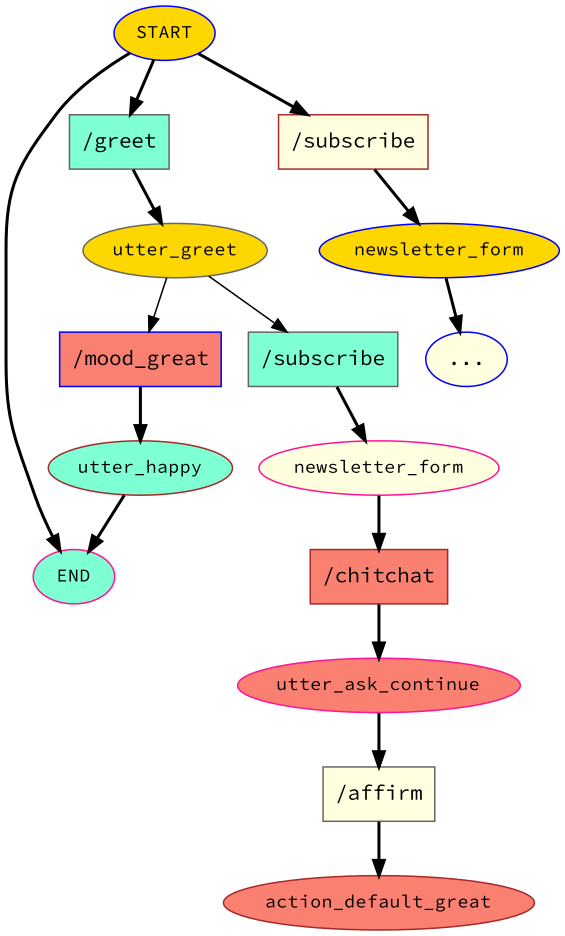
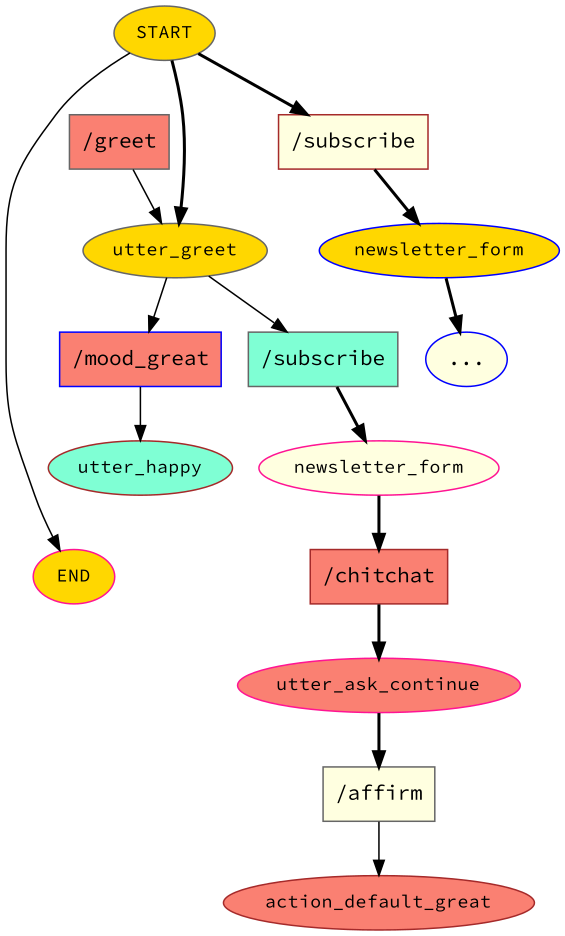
node "START": color blue -> gray40
edge "START" -> "/greet": now "START" -> "utter_greet"
node "/greet": fillcolor aquamarine -> salmon
edge "/greet" -> "utter_greet": style bold -> solid
edge "START" -> "END": style bold -> solid
edge "/mood_great" -> "utter_happy": style bold -> solid
edge "utter_happy" -> "END": removed
node "END": fillcolor aquamarine -> gold
edge "/affirm" -> "action_default_great": style bold -> solid
